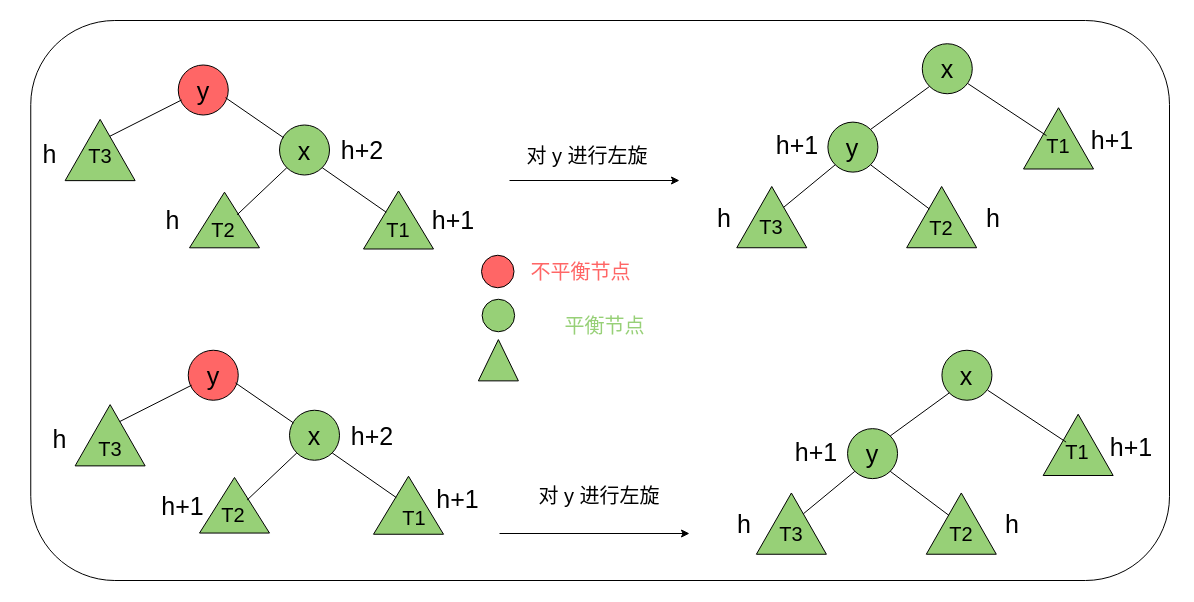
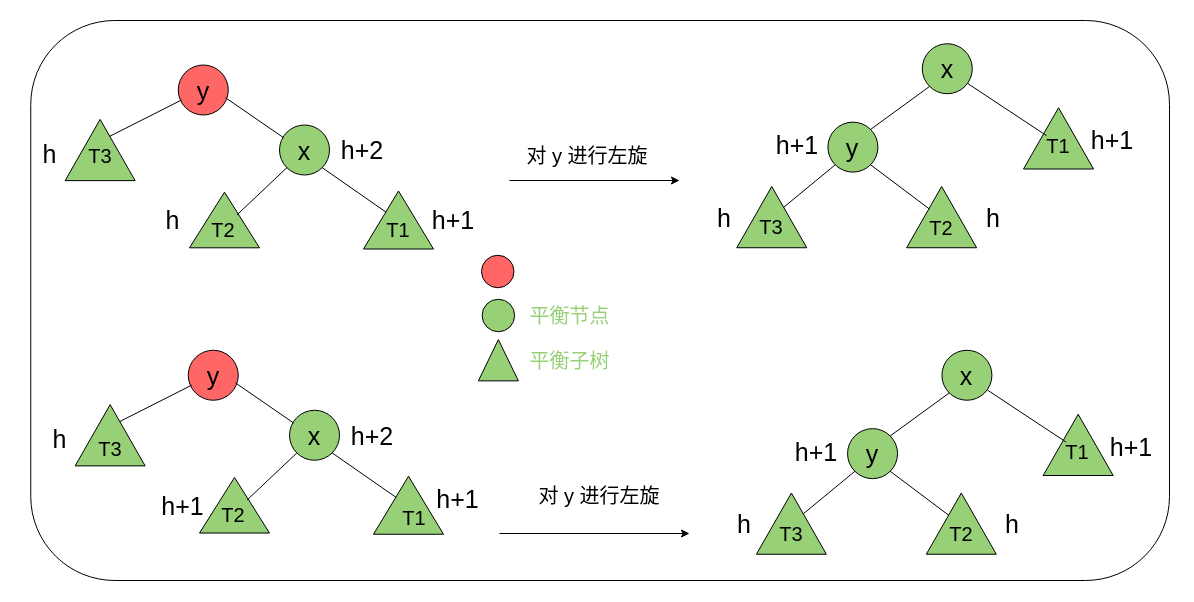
node "不平衡节点": removed
node "平衡节点": moved (605, 326) -> (570, 316)
node "平衡子树": added
